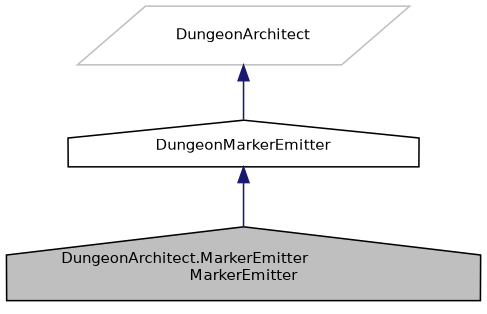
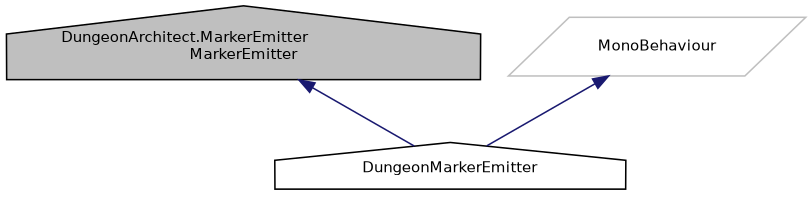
node "DungeonArchitect": label "DungeonArchitect" -> "MonoBehaviour"
edge "DungeonArchitect.MarkerEmitter MarkerEmitter" -> "DungeonMarkerEmitter": reversed
